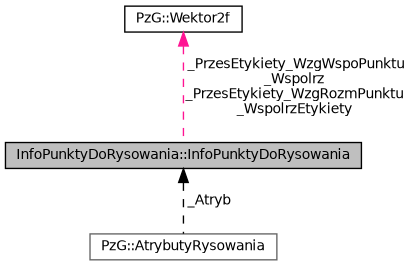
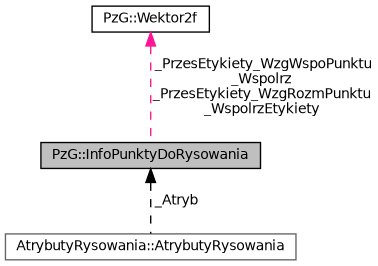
node "InfoPunktyDoRysowania::InfoPunktyDoRysowania": label "InfoPunktyDoRysowania::InfoPunktyDoRysowania" -> "PzG::InfoPunktyDoRysowania"
node "PzG::AtrybutyRysowania": label "PzG::AtrybutyRysowania" -> "AtrybutyRysowania::AtrybutyRysowania"
